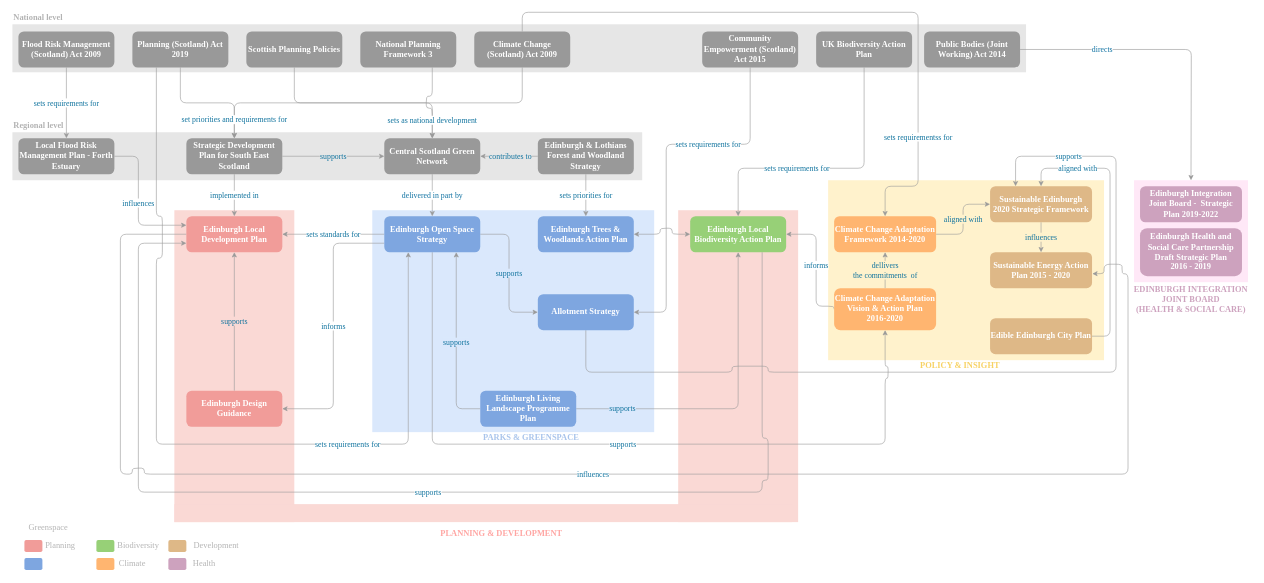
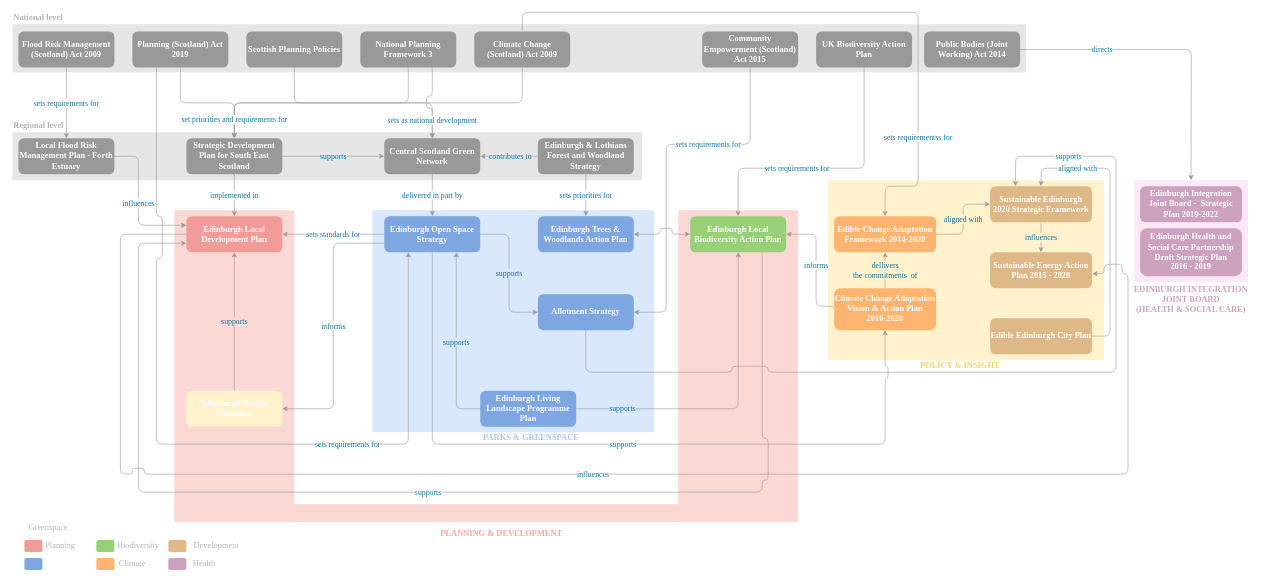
edge "National Planning Framework 3" -> "Strategic Development Plan for South East Scotland": added
node "Climate Change Adaptation Framework 2014-2020": label "Climate Change Adaptation Framework 2014-2020" -> "Edible Change Adaptation Framework 2014-2020"
node "Edinburgh Design Guidance": fillcolor #f19c99 -> #fff2cc
